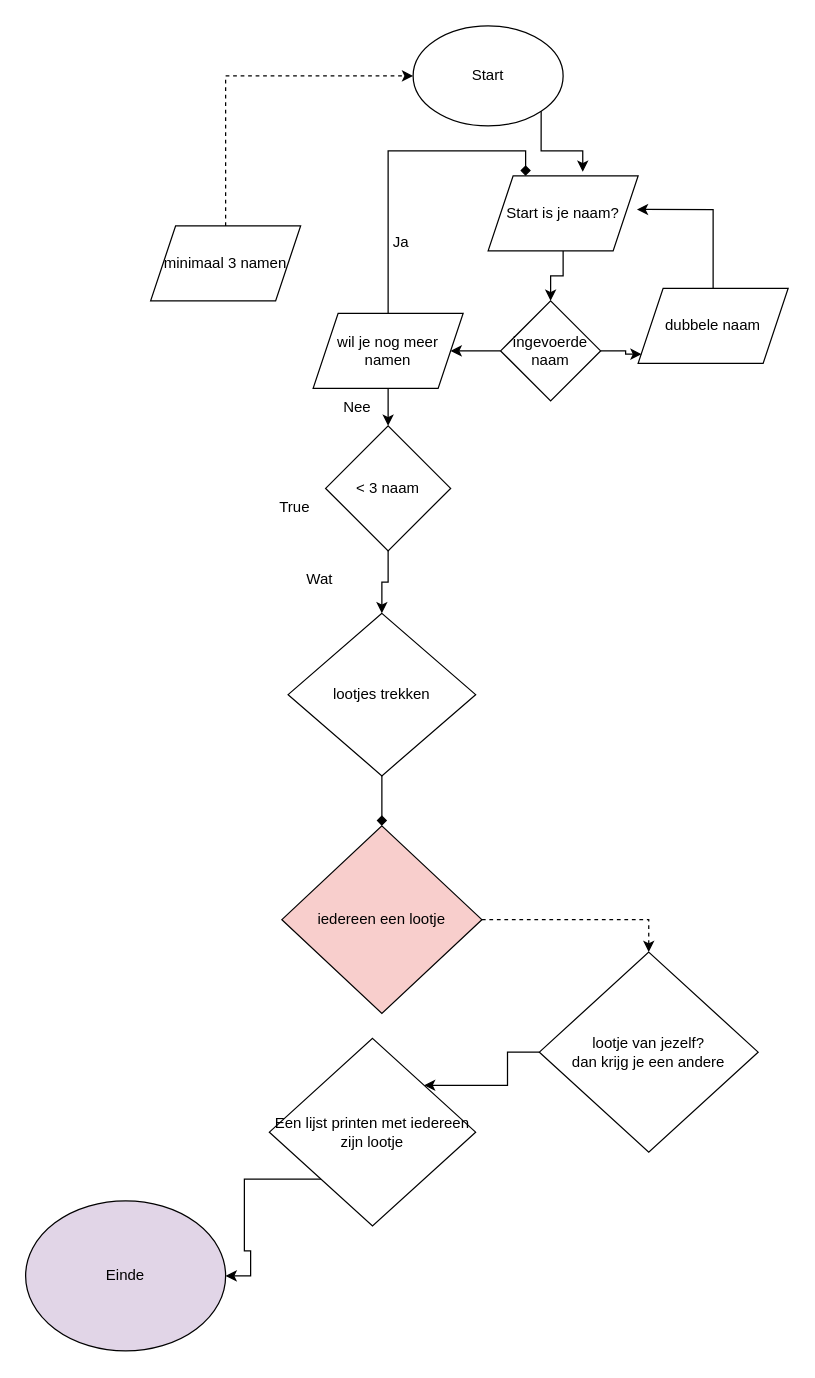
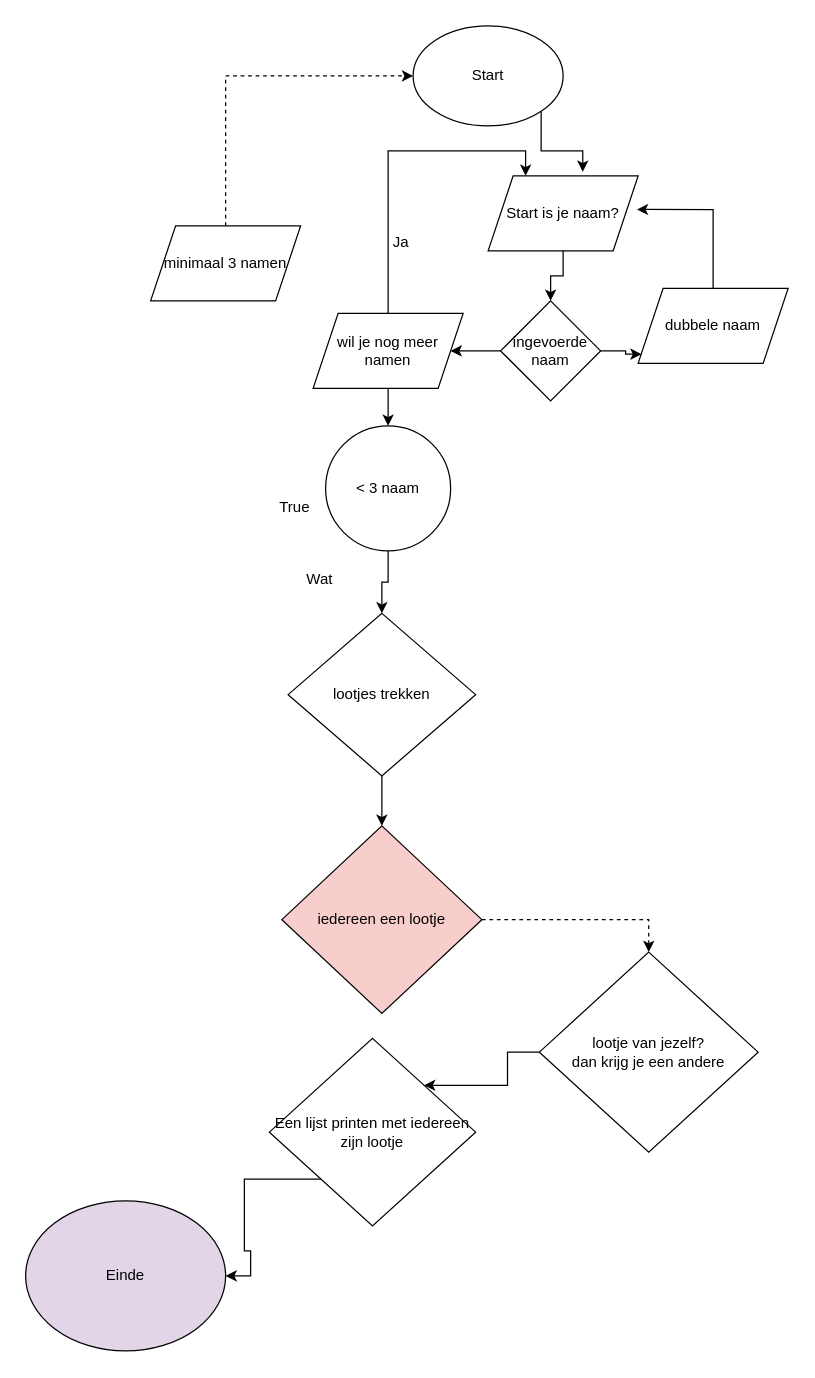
edge "wil je nog meer namen" -> "Start is je naam?": arrowhead diamond -> classic
node "Nee": removed
node "< 3 naam": shape diamond -> ellipse
edge "lootjes trekken" -> "iedereen een lootje": arrowhead diamond -> classic
